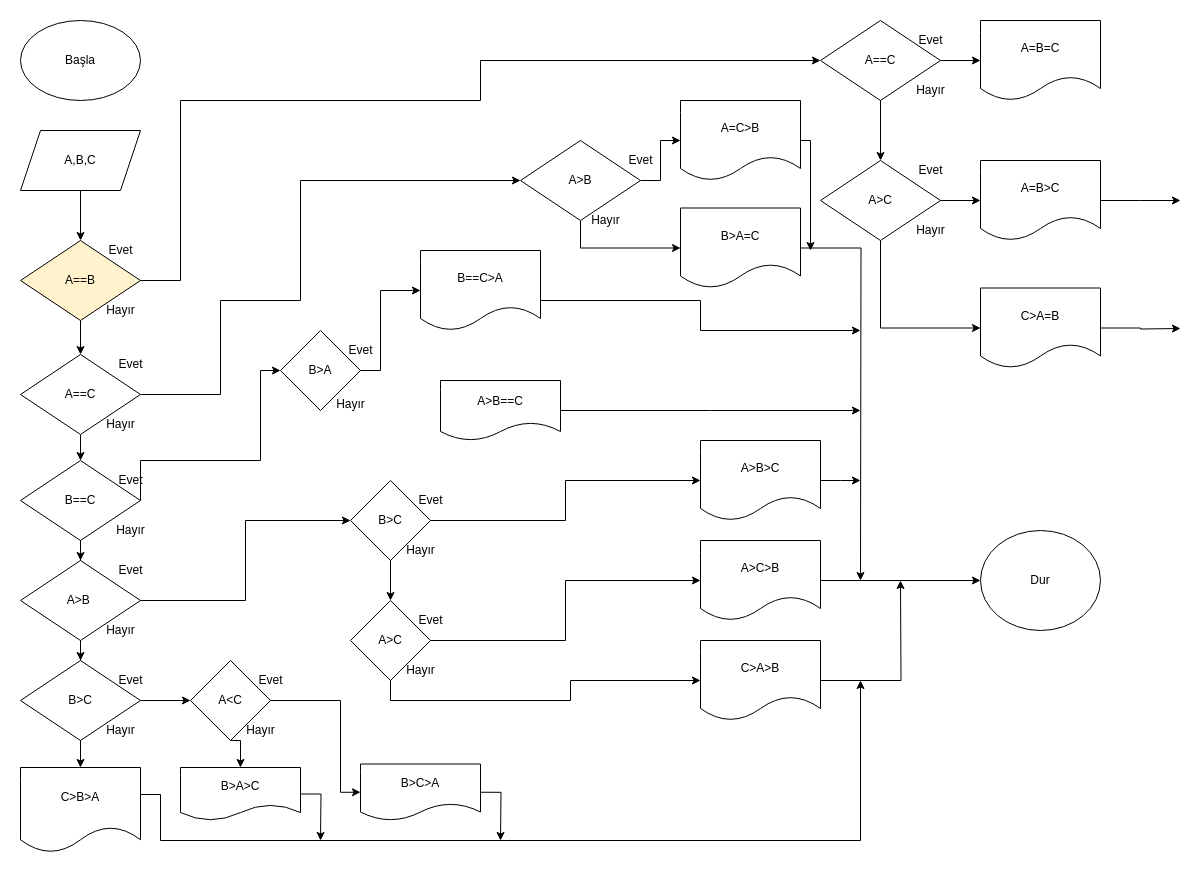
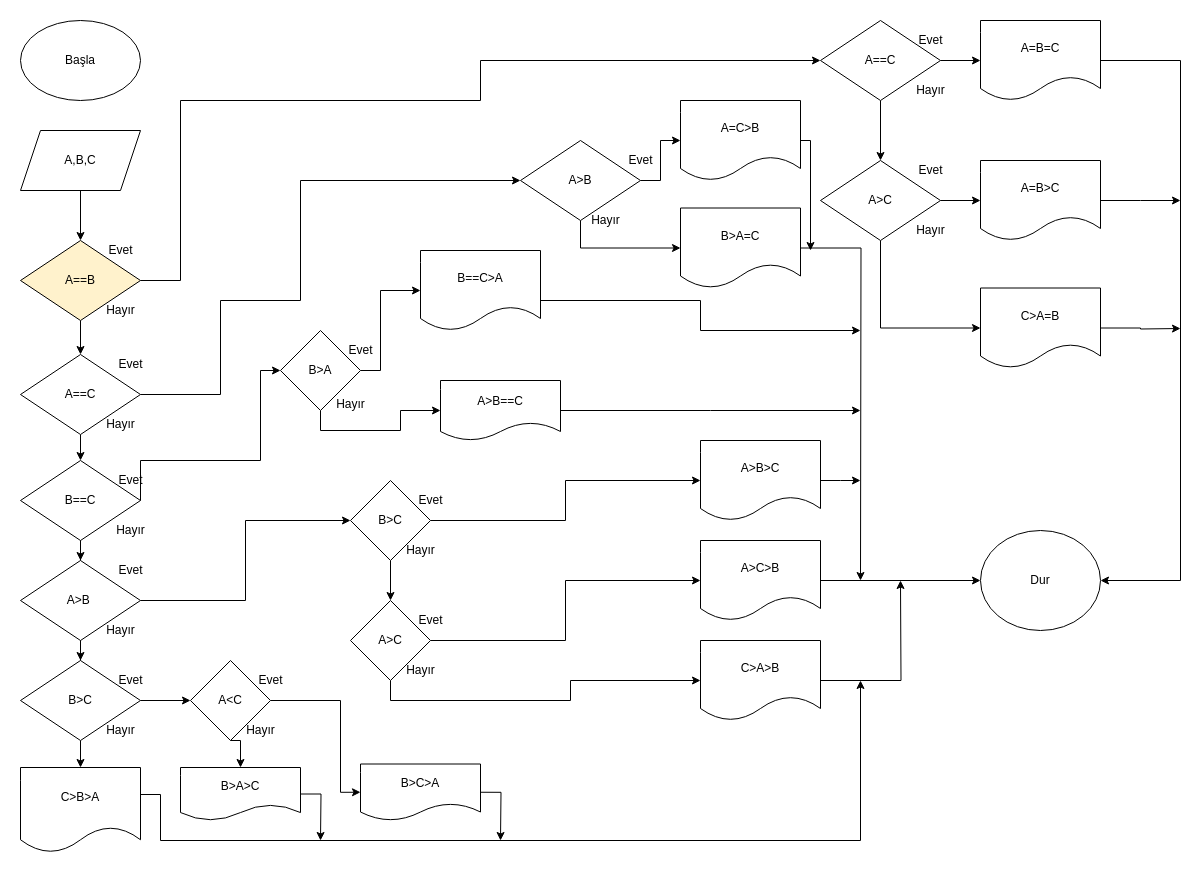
edge "A=B=C" -> "Dur": added
edge "B>A" -> "A>B==C": added
